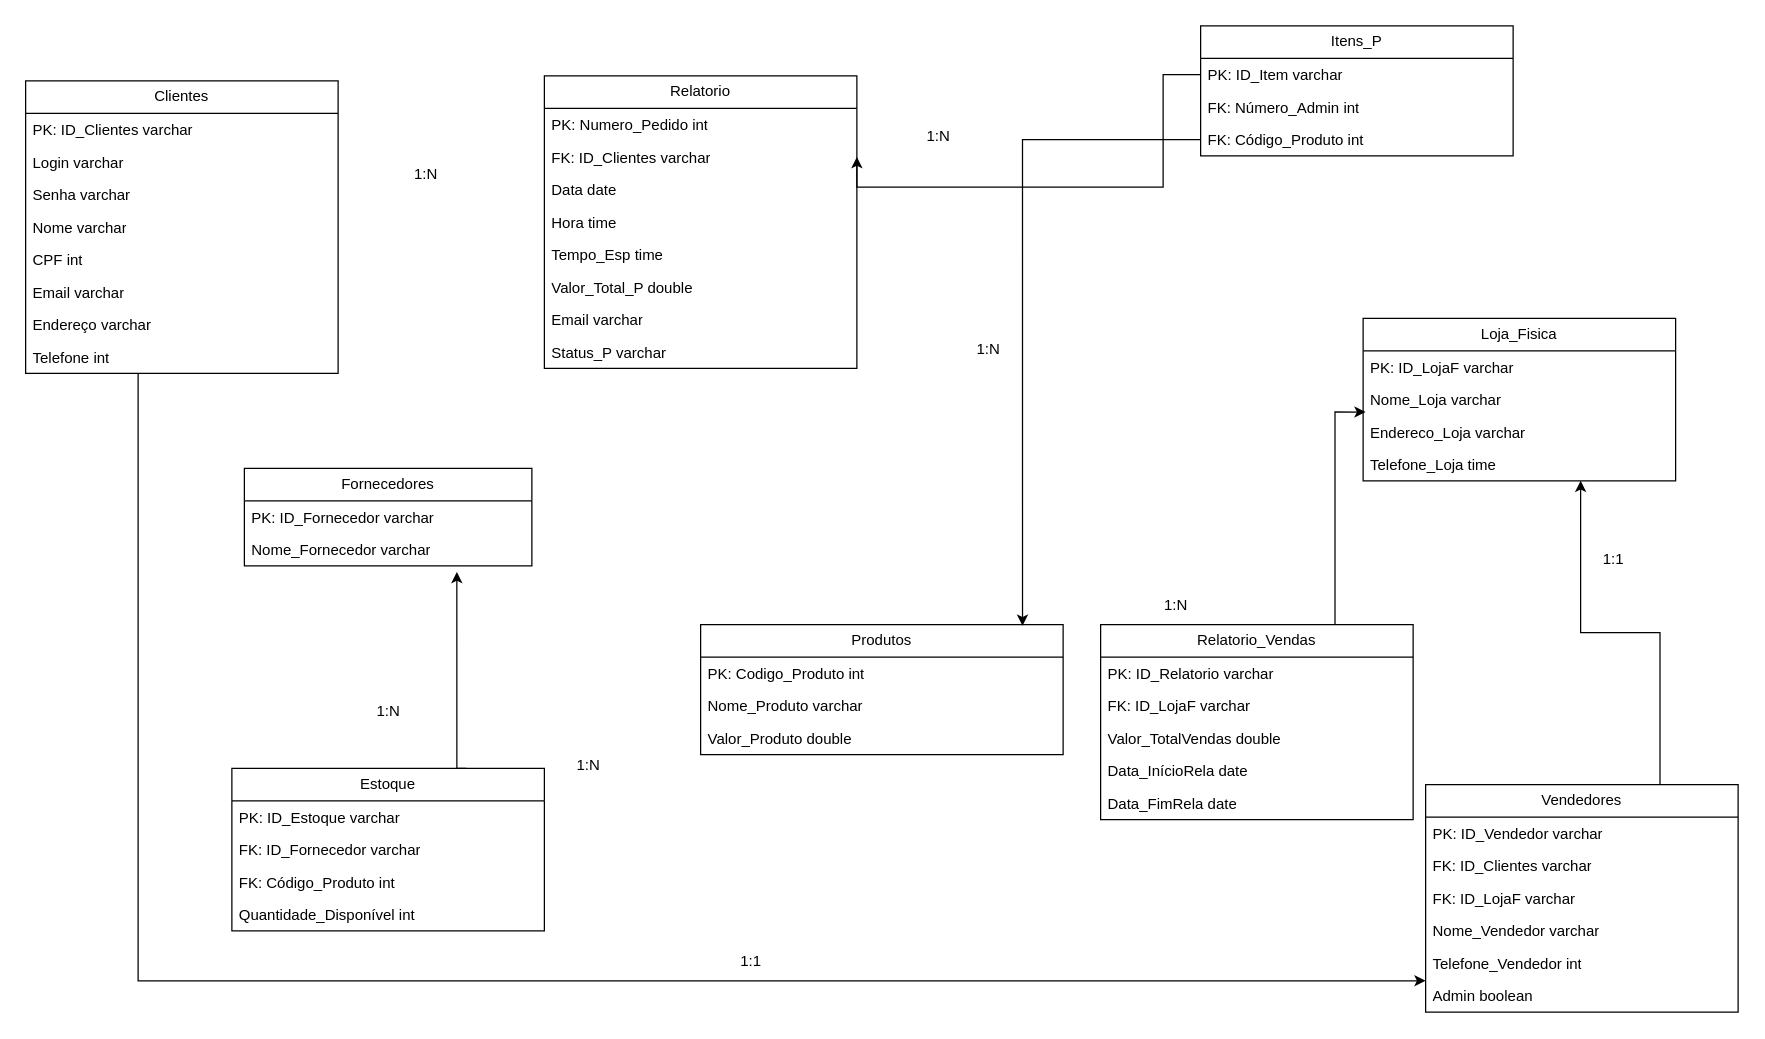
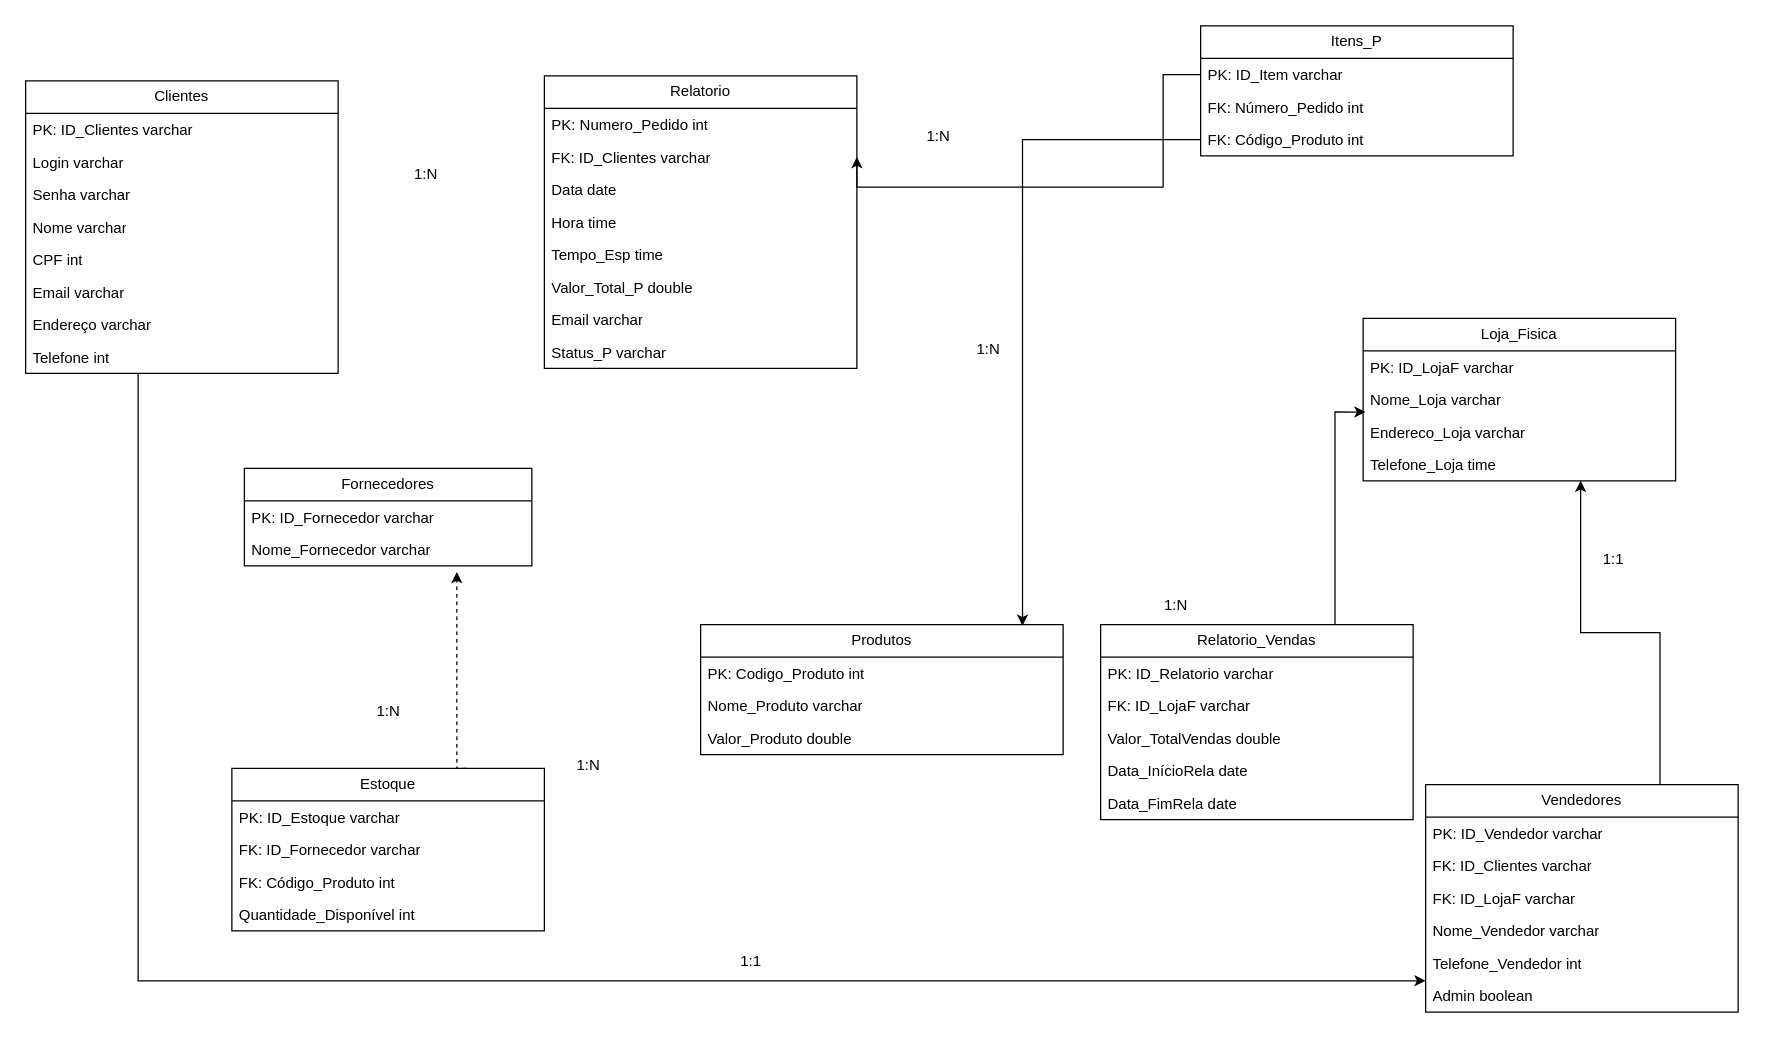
node "FK: Número_Admin int": label "FK: Número_Admin int" -> "FK: Número_Pedido int"
edge "Estoque" -> "Nome_Fornecedor varchar": style solid -> dashed
